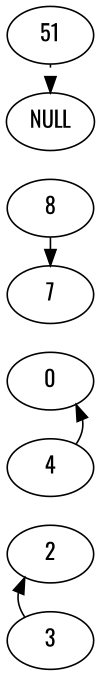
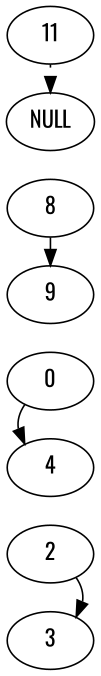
node "51": label "51" -> "11"
node "7": label "7" -> "9"
edge "4" -> "0": reversed
edge "3" -> "2": reversed
